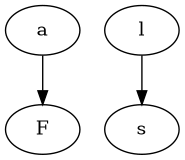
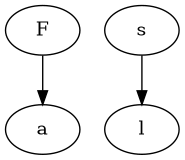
edge "a" -> "F": reversed
edge "l" -> "s": reversed
